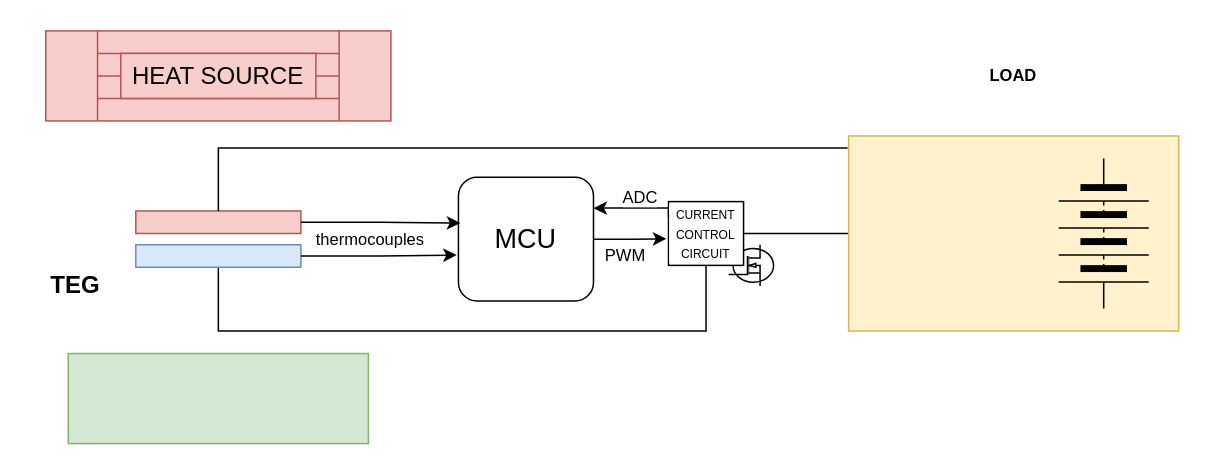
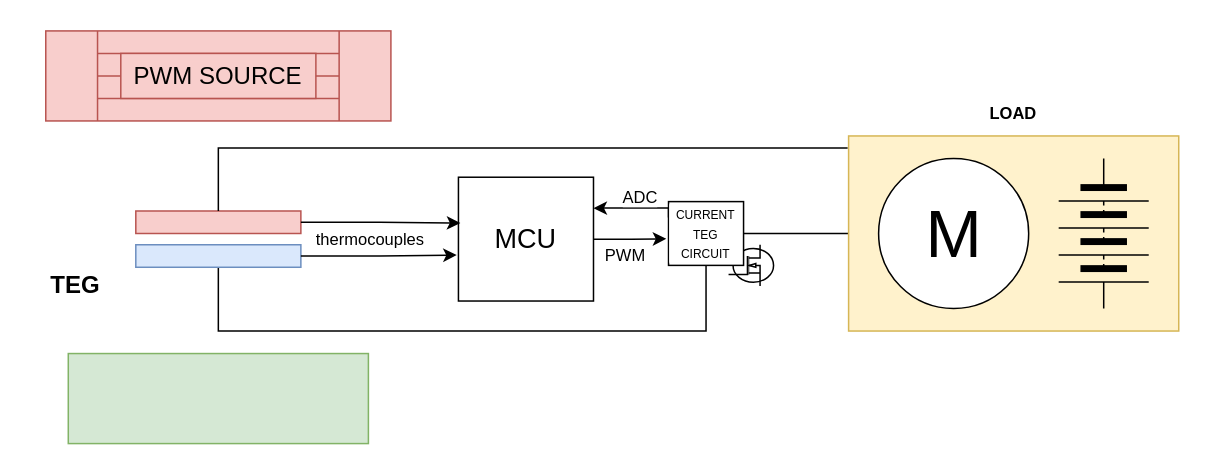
node "HEAT SOURCE": label "HEAT SOURCE" -> "PWM SOURCE"
node "LOAD": moved (1013, 76) -> (1013, 113)
node "CURRENT CONTROL CIRCUIT": label "CURRENT CONTROL CIRCUIT" -> "CURRENT TEG CIRCUIT"
node "M": added
node "MCU": shape rounded rectangle -> rectangle
